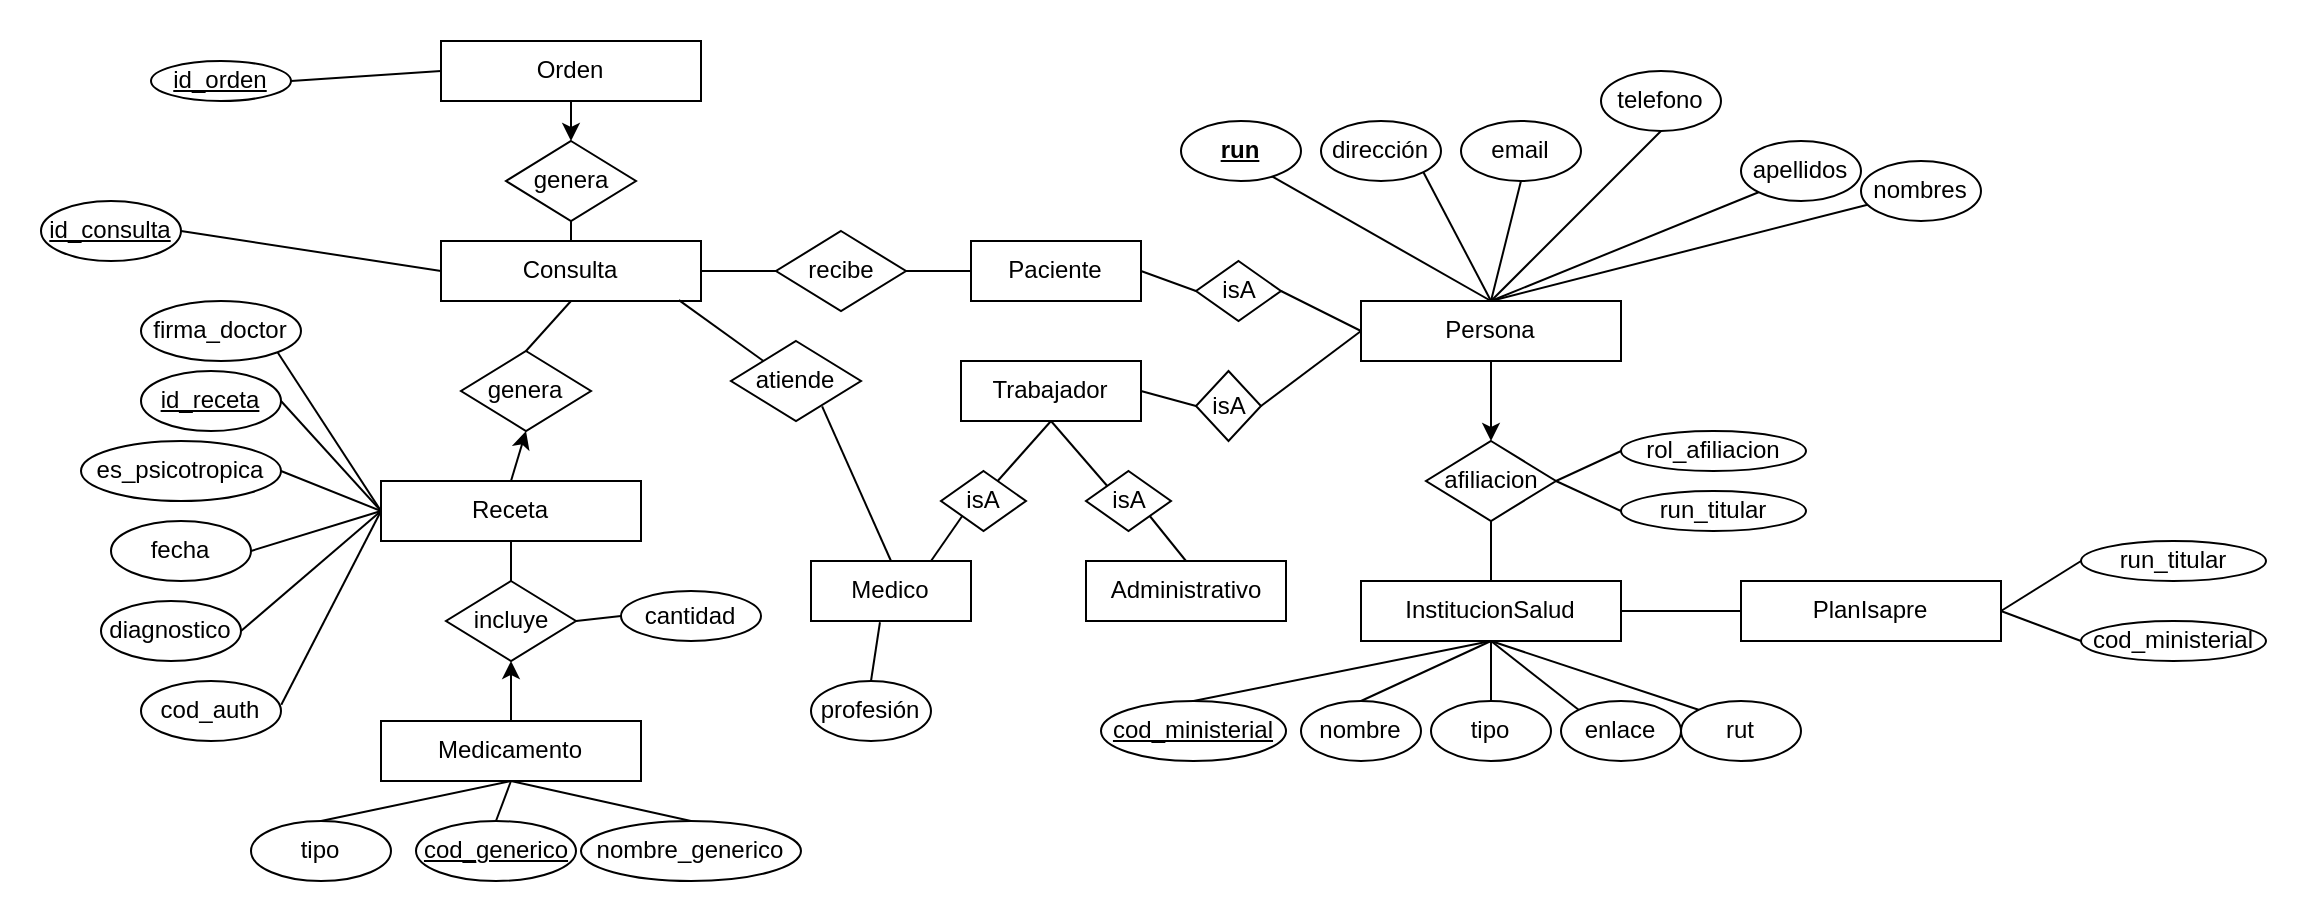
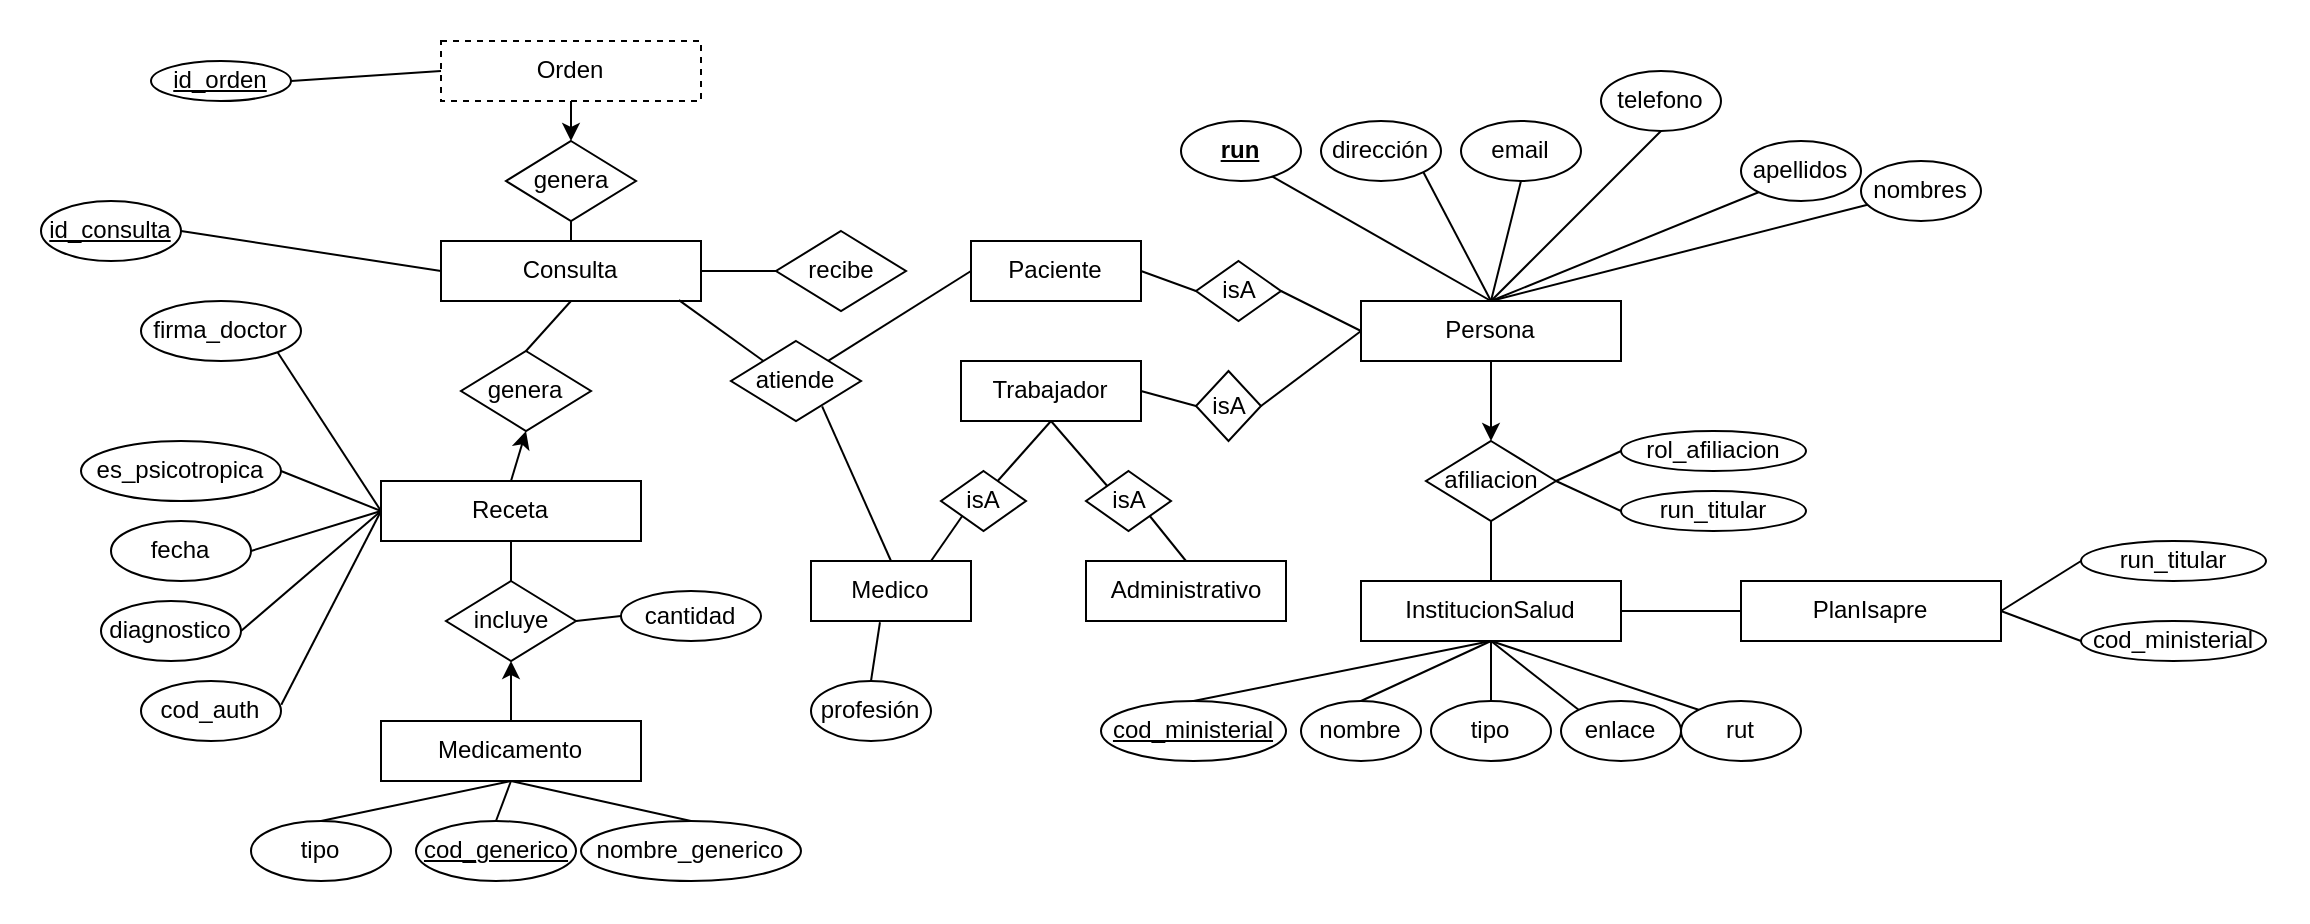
node "Orden": style solid -> dashed
edge "recibe" -- "Paciente": now "atiende" -- "Paciente"
node "id_receta": removed
edge "id_receta" -- "Receta": removed
